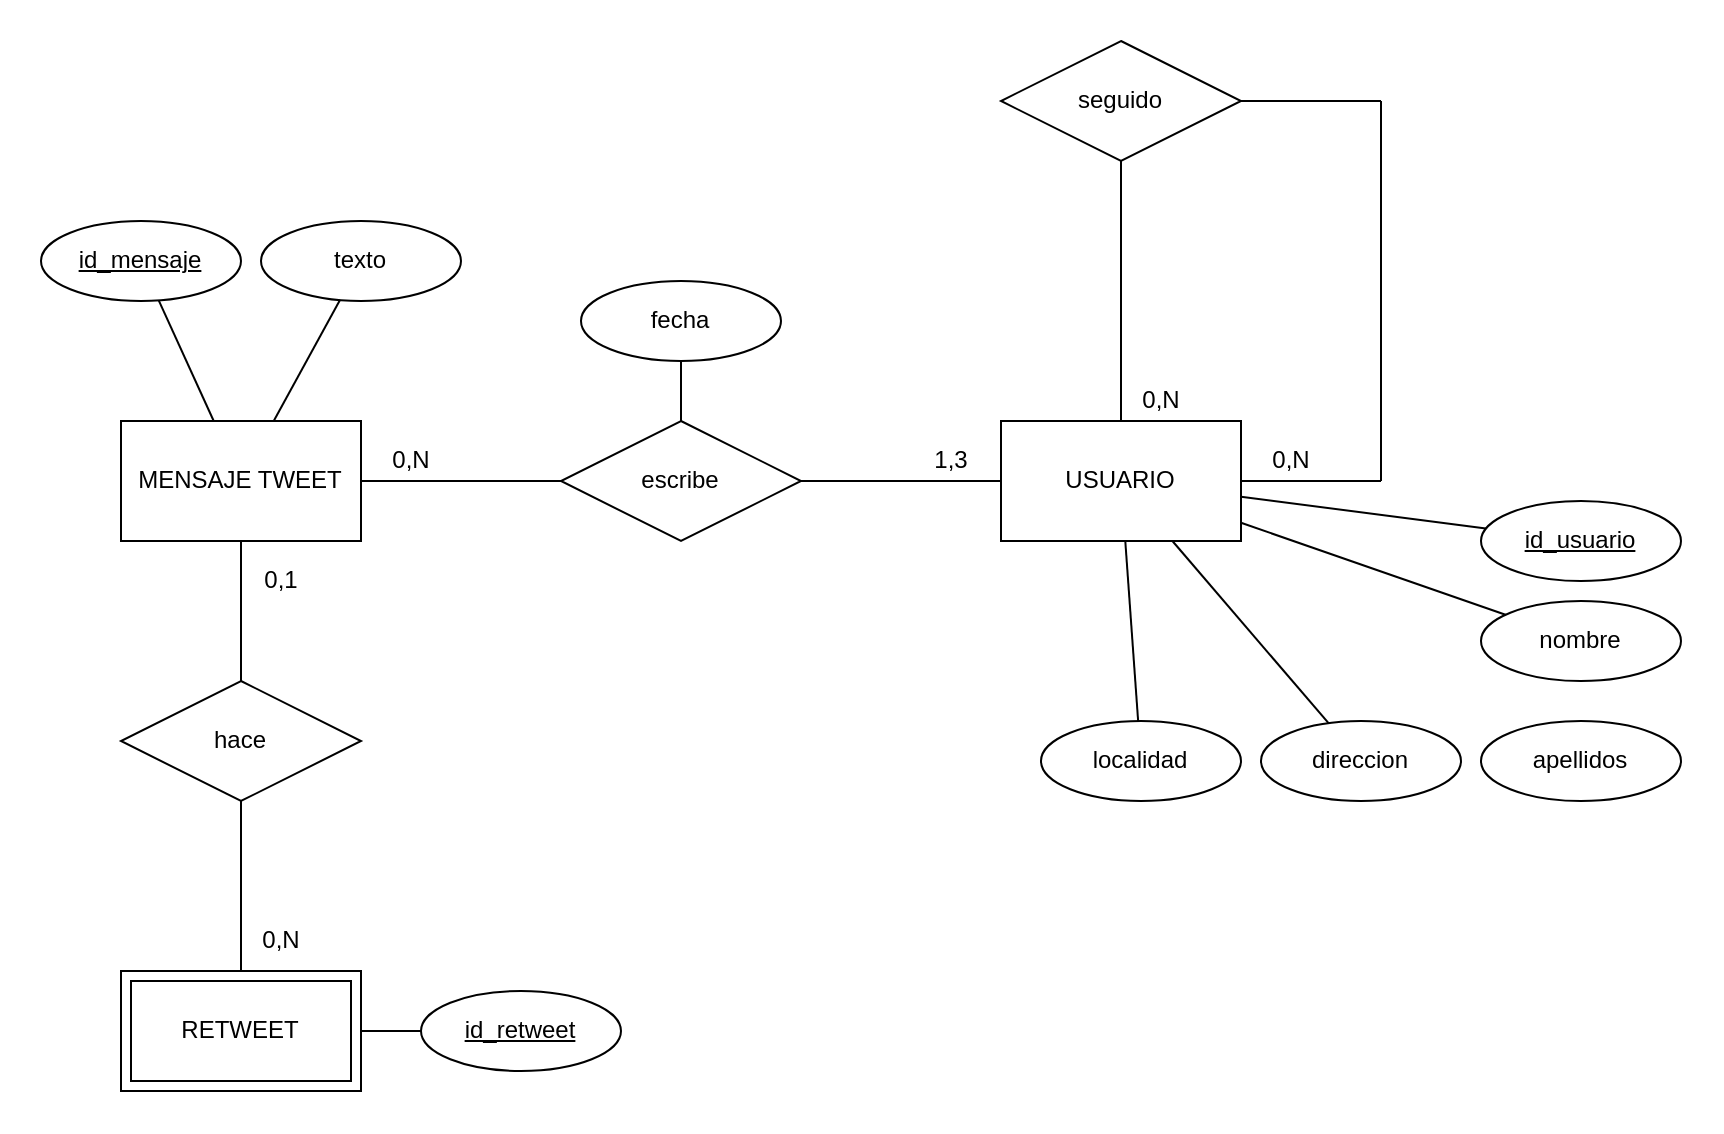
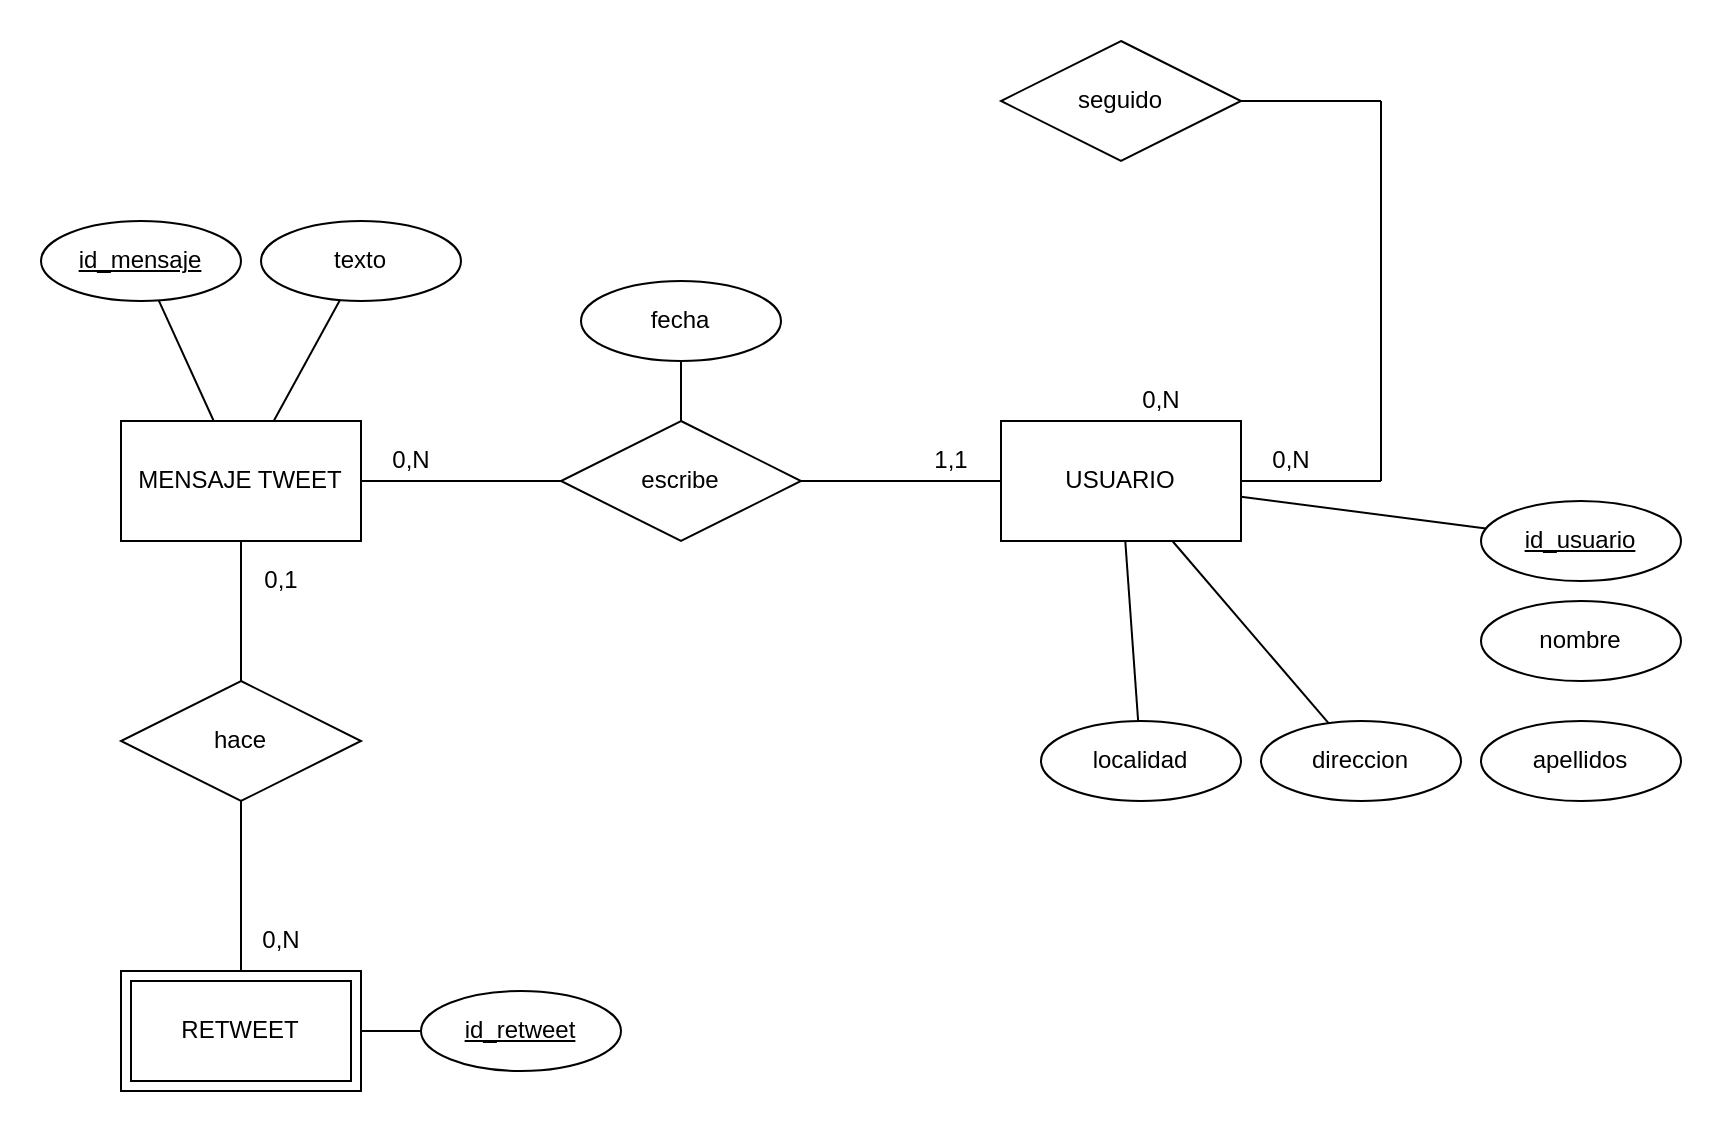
edge "seguido" -- "USUARIO": removed
node "1,3": label "1,3" -> "1,1"
edge "USUARIO" -- "nombre": removed
